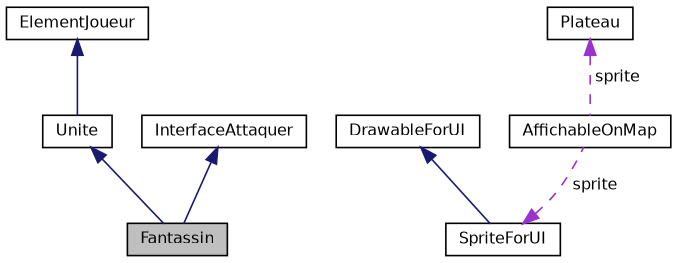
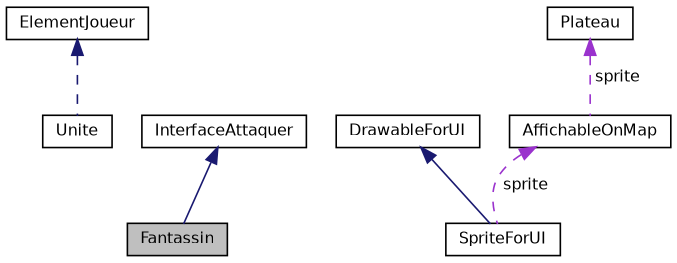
edge "Unite" -> "ElementJoueur": style solid -> dashed
edge "AffichableOnMap" -> "SpriteForUI": reversed
edge "Fantassin" -> "Unite": removed
